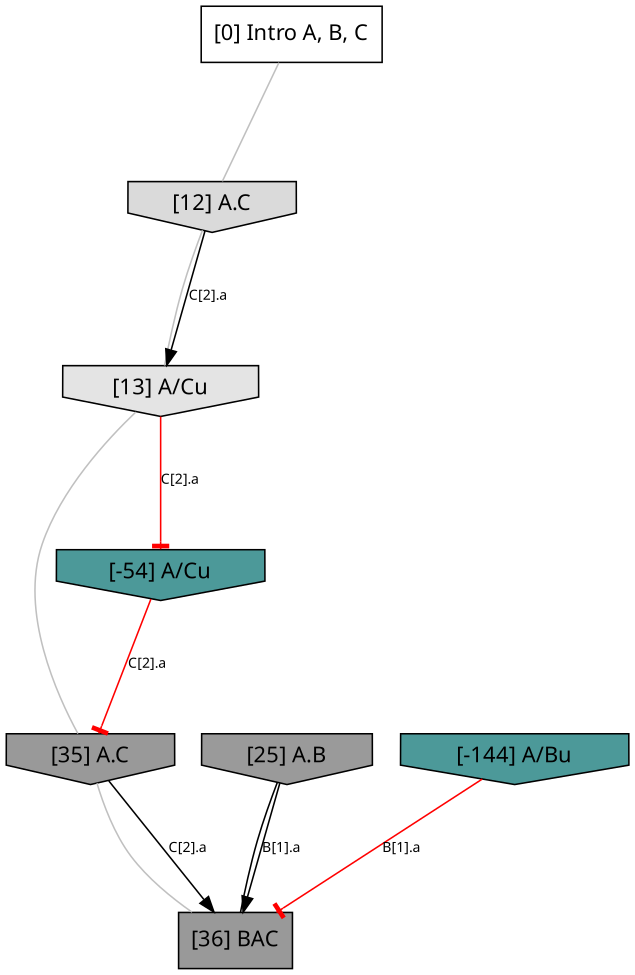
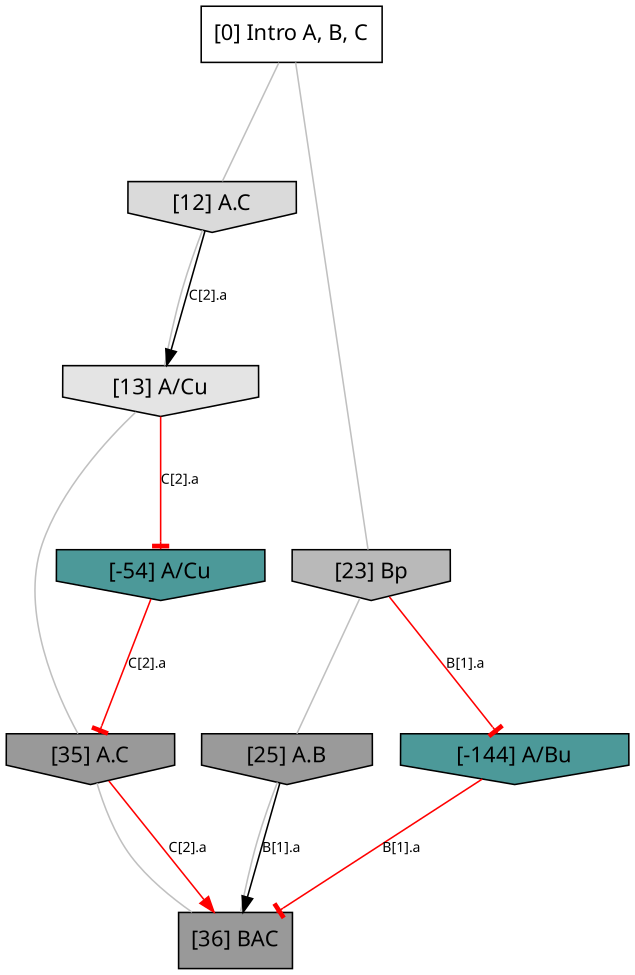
node "[23] Bp": added
edge "[35] A.C" -> "[36] BAC": color black -> red
edge "[25] A.B" -- "[36] BAC": color black -> grey
